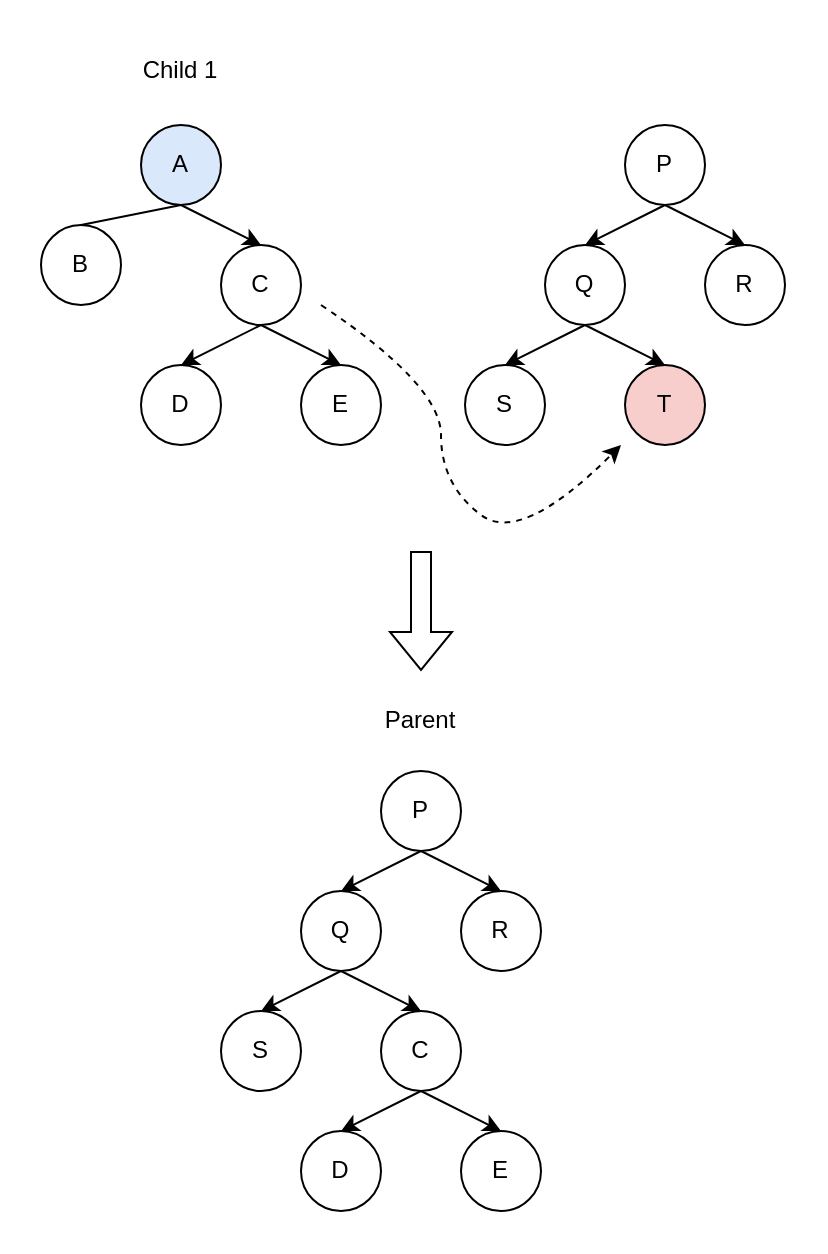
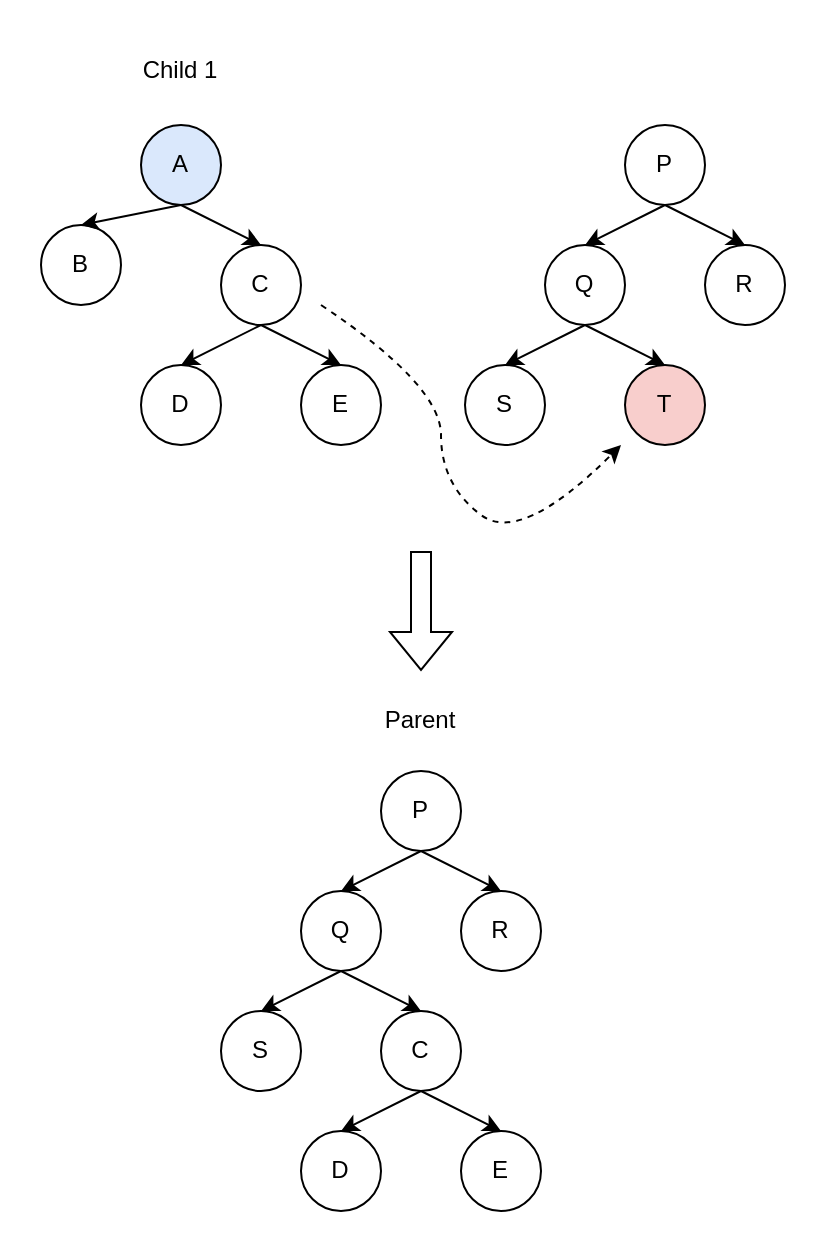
edge "A" -- "B": arrowhead none -> classic
